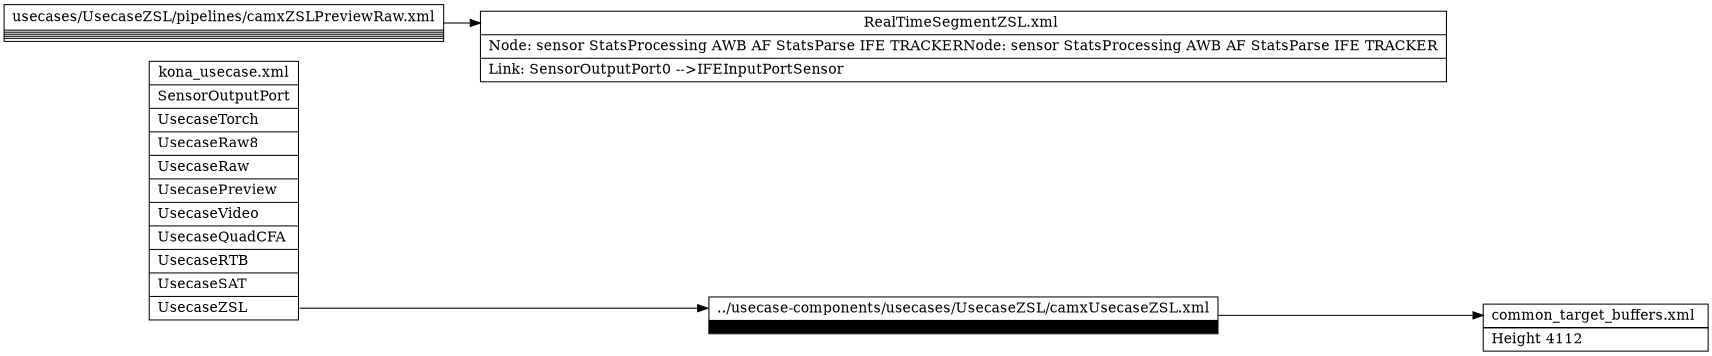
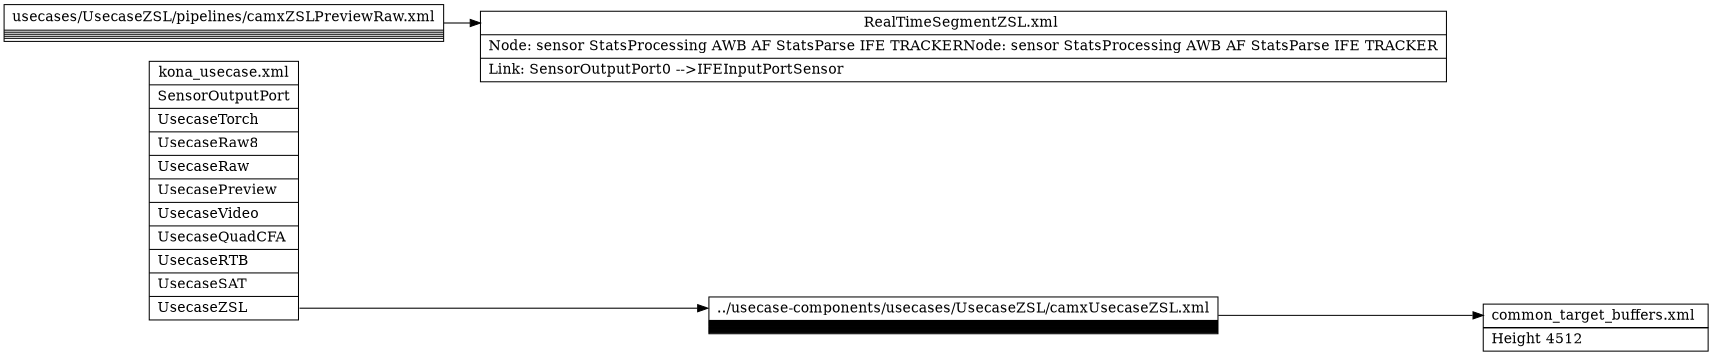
node "common_target_buffers.xml": text "Height 4112" -> "Height 4512"
